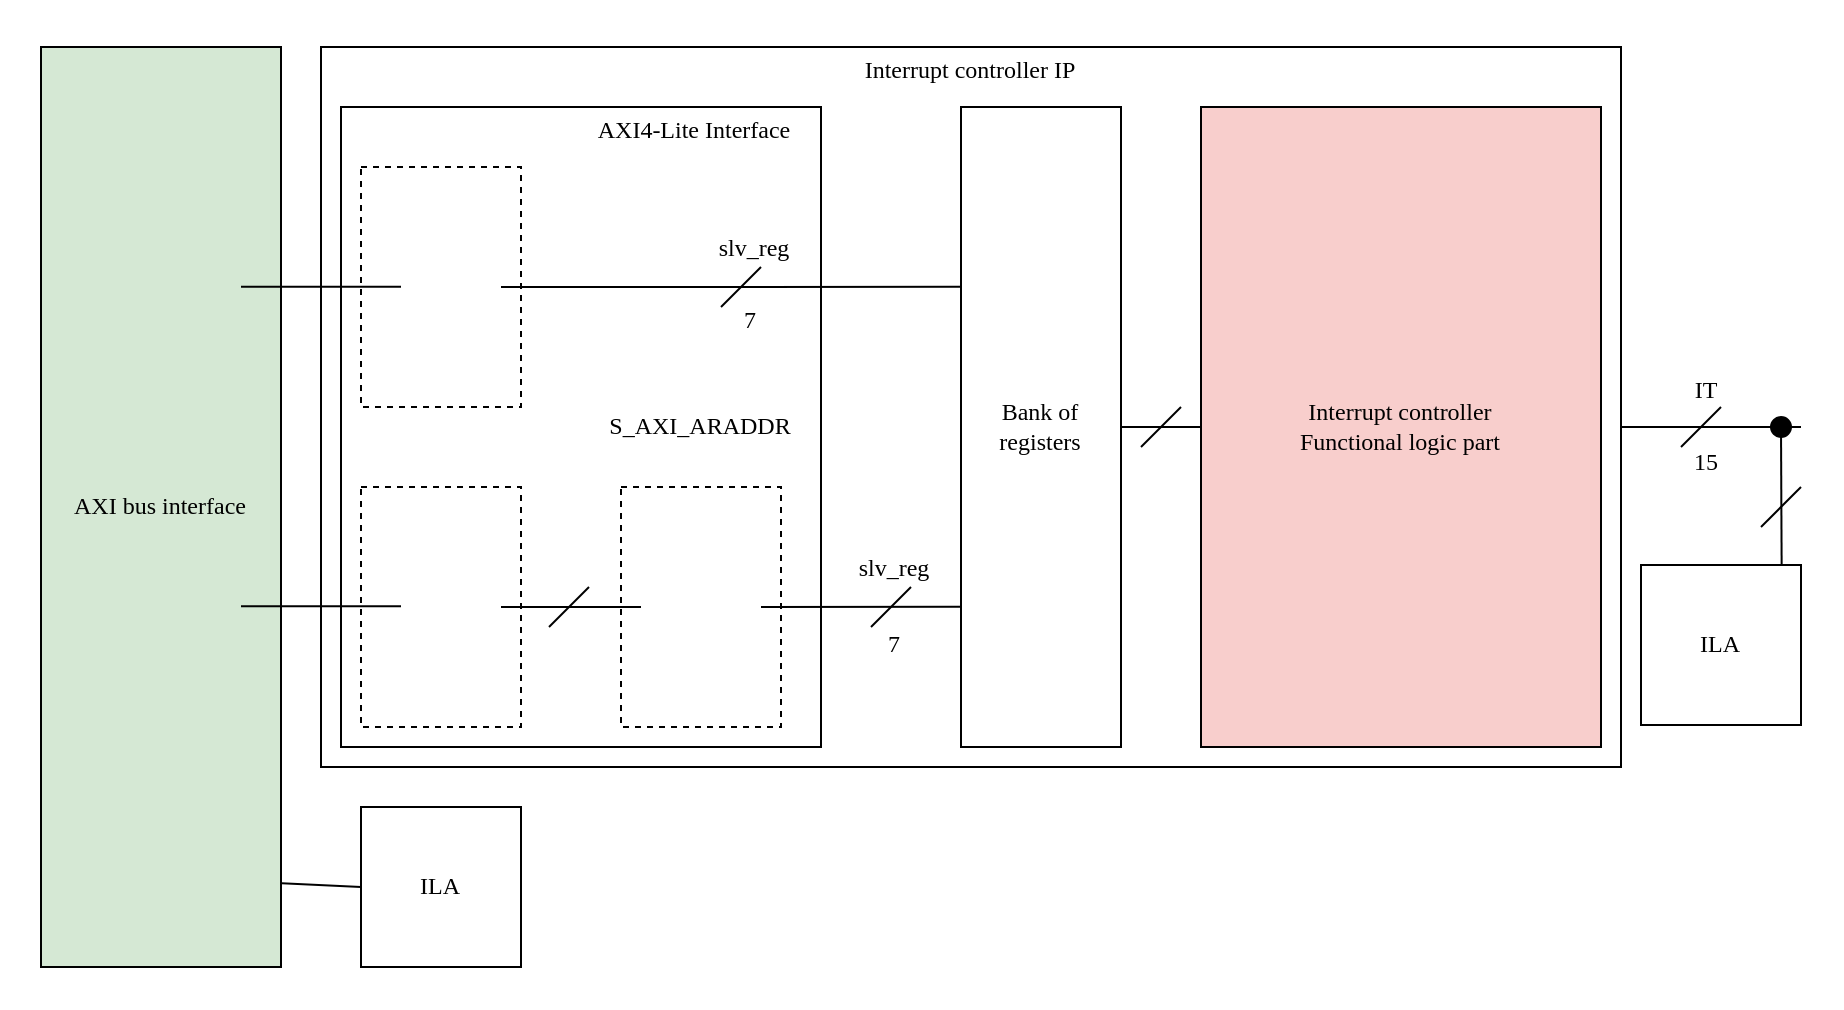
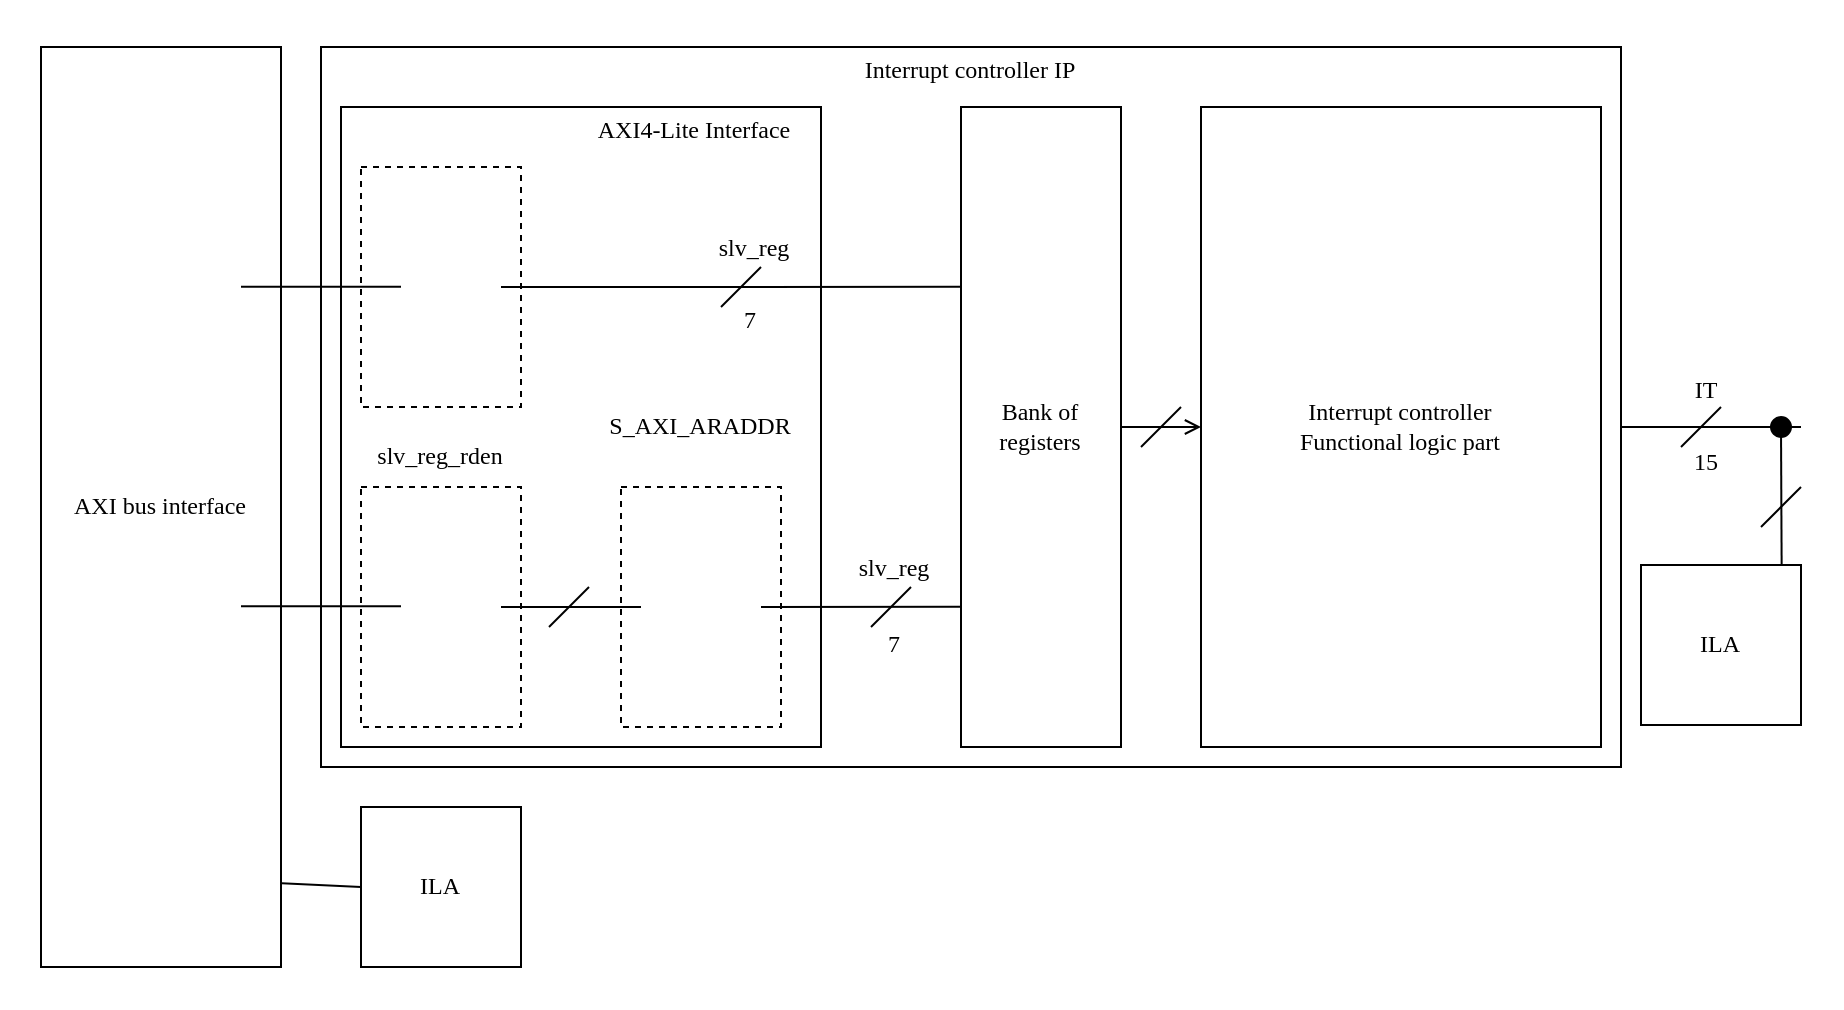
edge "Bank of registers" -- "Interrupt controller Functional logic part": arrowhead none -> open
node "Interrupt controller Functional logic part": fillcolor #f8cecc -> #ffffff
node "slv_reg_rden": added
node "AXI bus interface": fillcolor #d5e8d4 -> #ffffff
